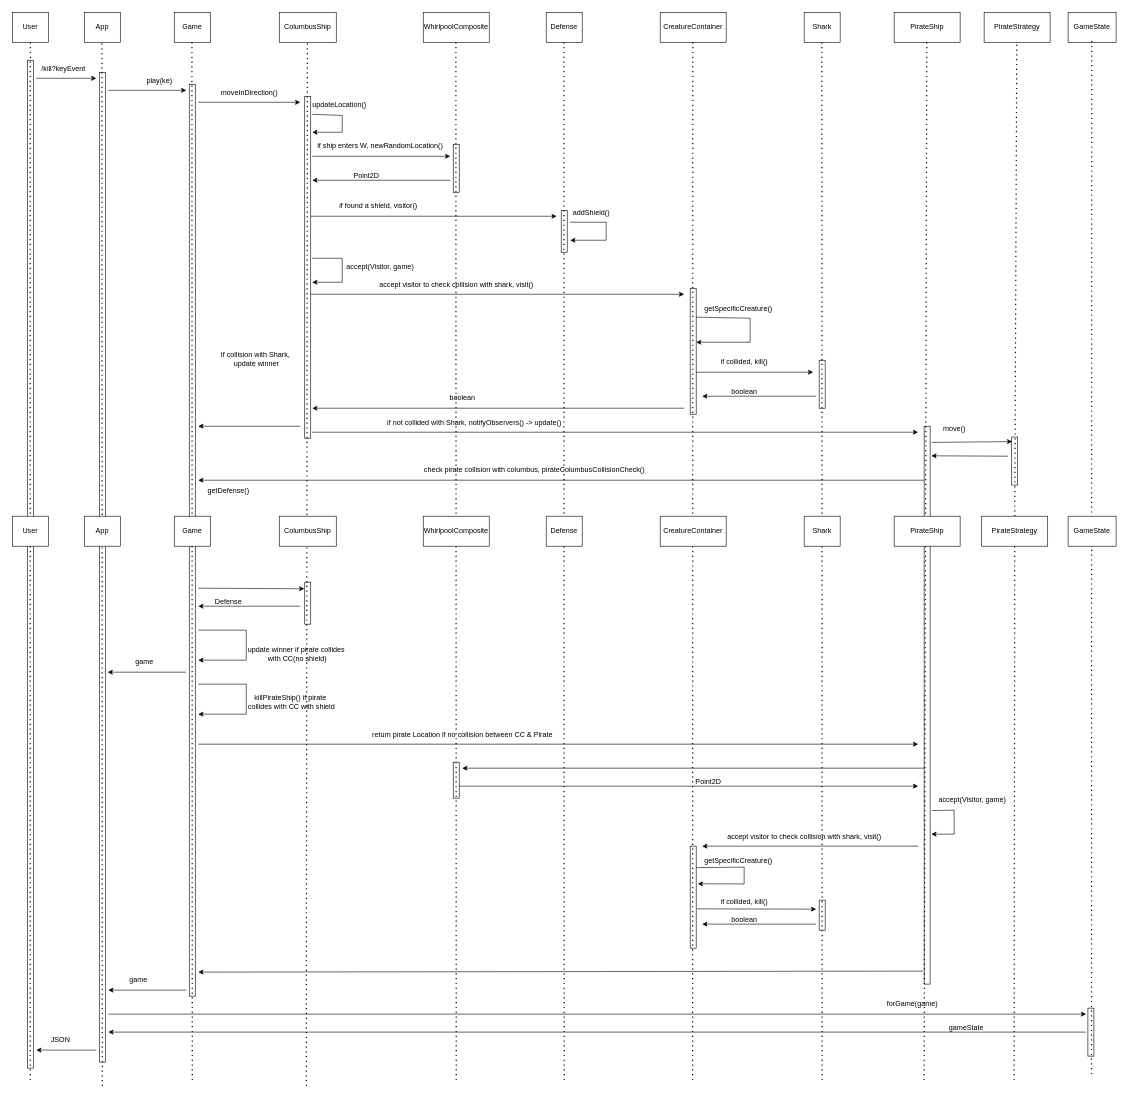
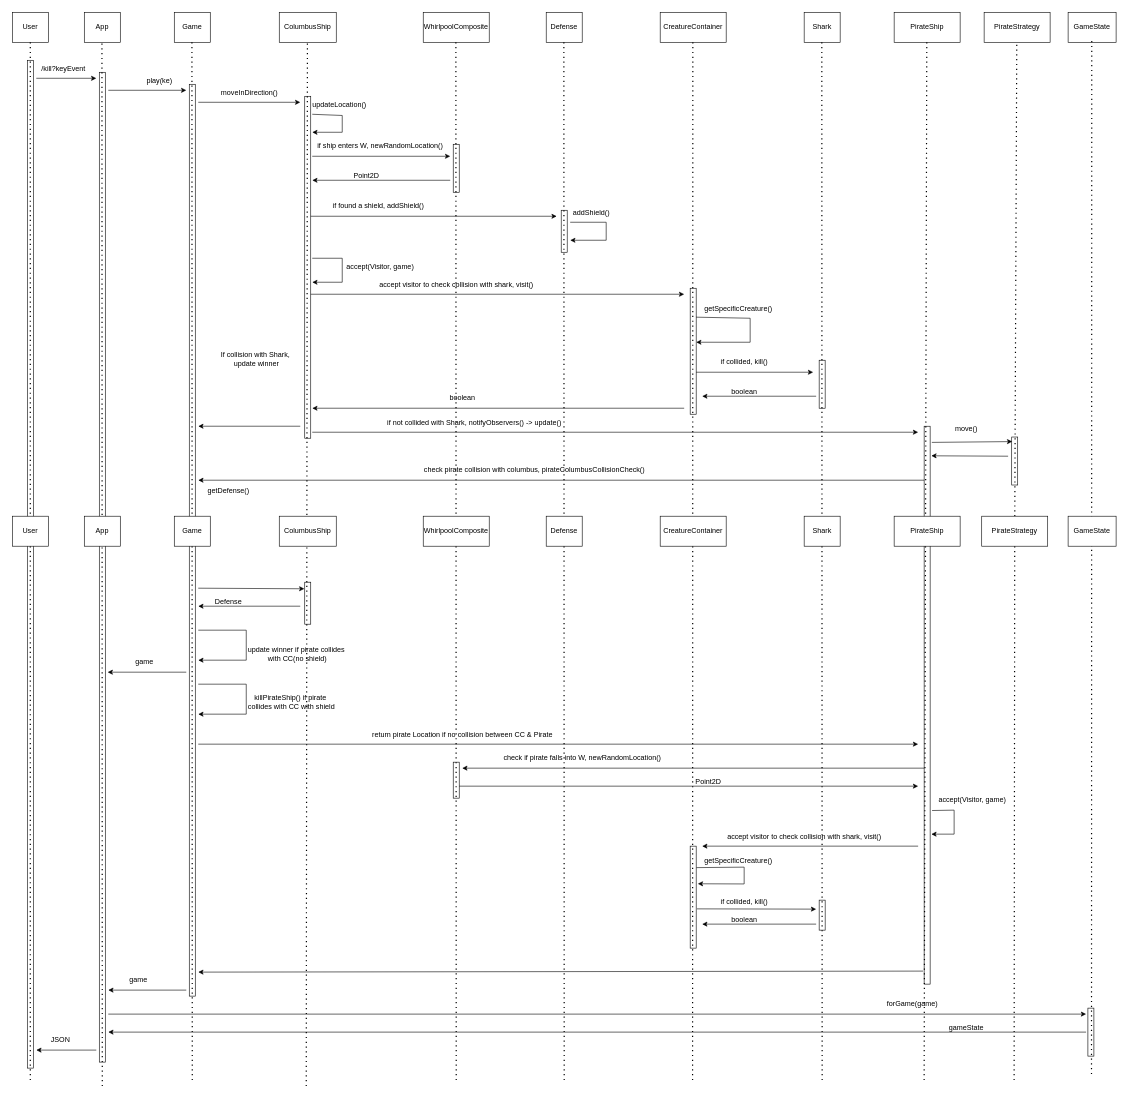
node "if found a shield, visitor()": label "if found a shield, visitor()" -> "if found a shield, addShield()"
node "move()": moved (954, 429) -> (966, 429)
node "check if pirate falls into W, newRandomLocation()": added
